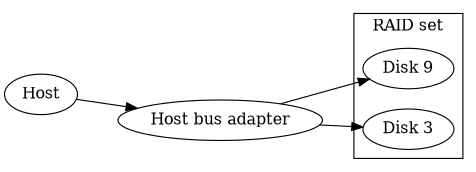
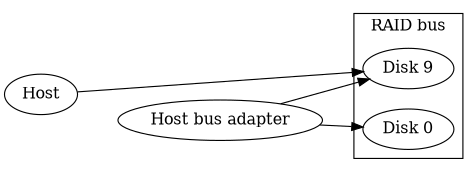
cluster "RAID set": label "RAID set" -> "RAID bus"
edge "Host" -> "Host bus adapter": now "Host" -> "Disk 9"
node "Disk 3": label "Disk 3" -> "Disk 0"
